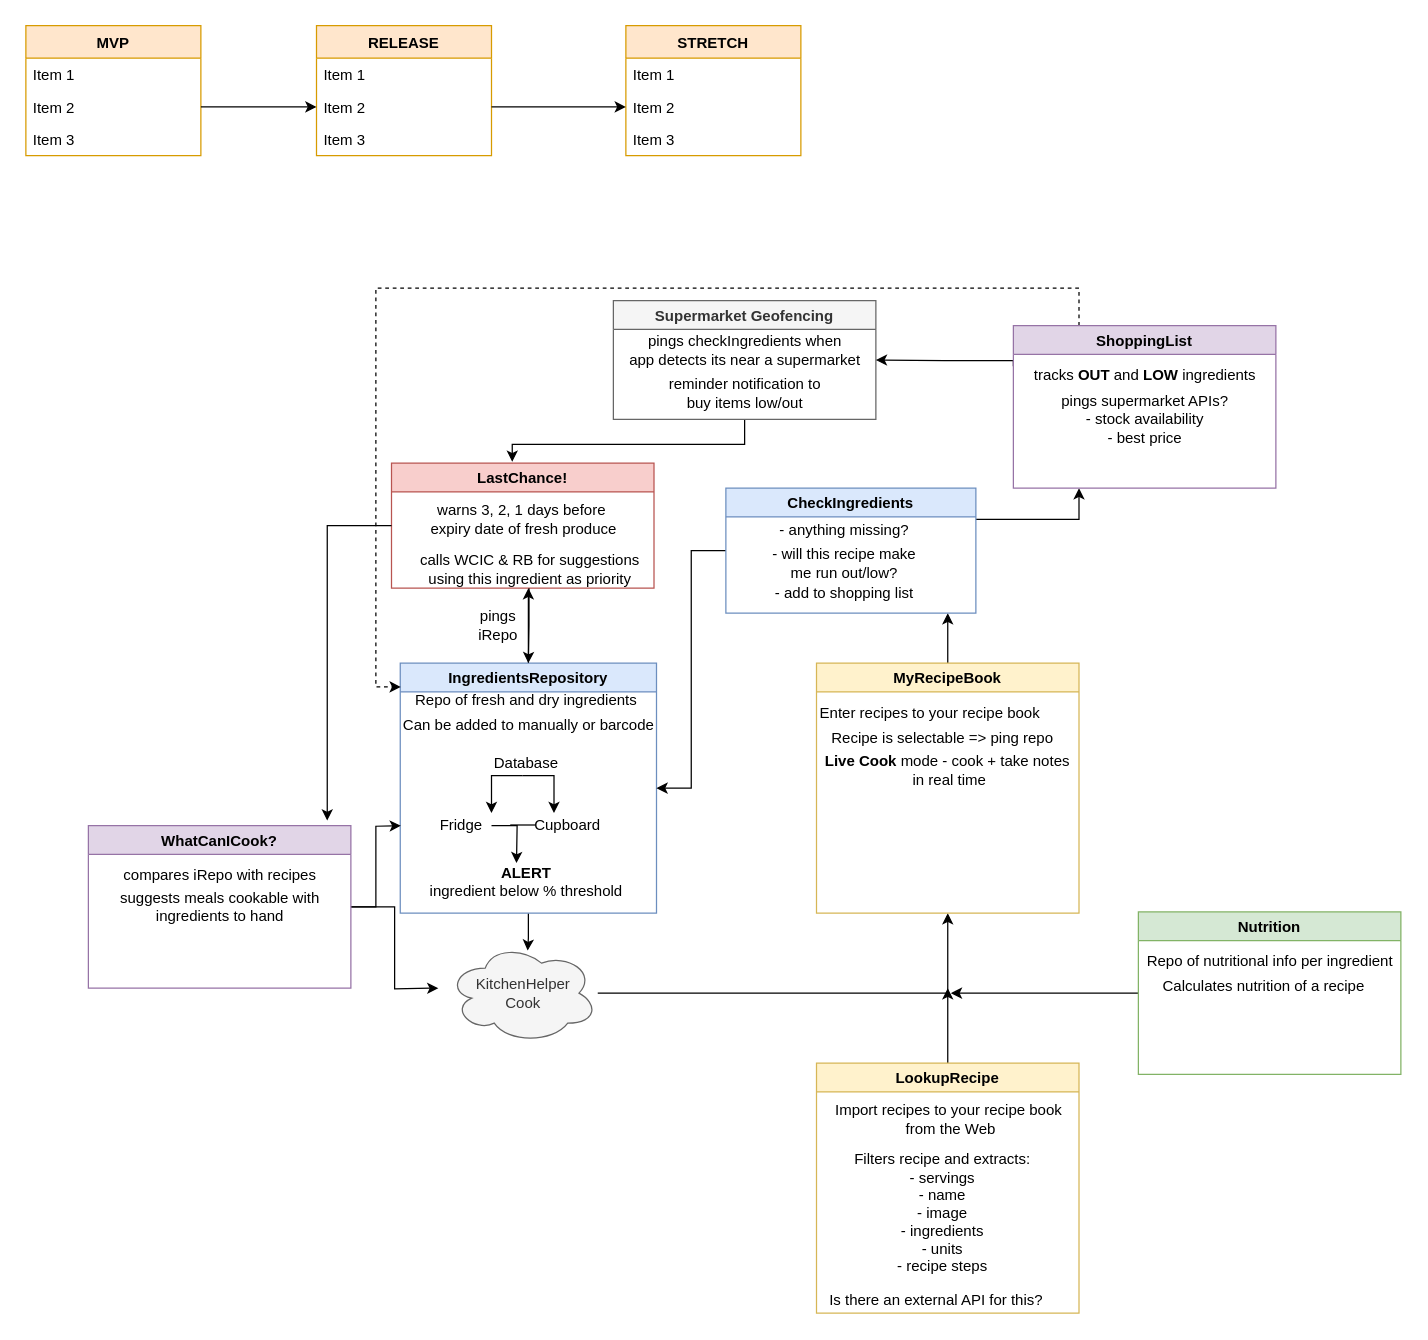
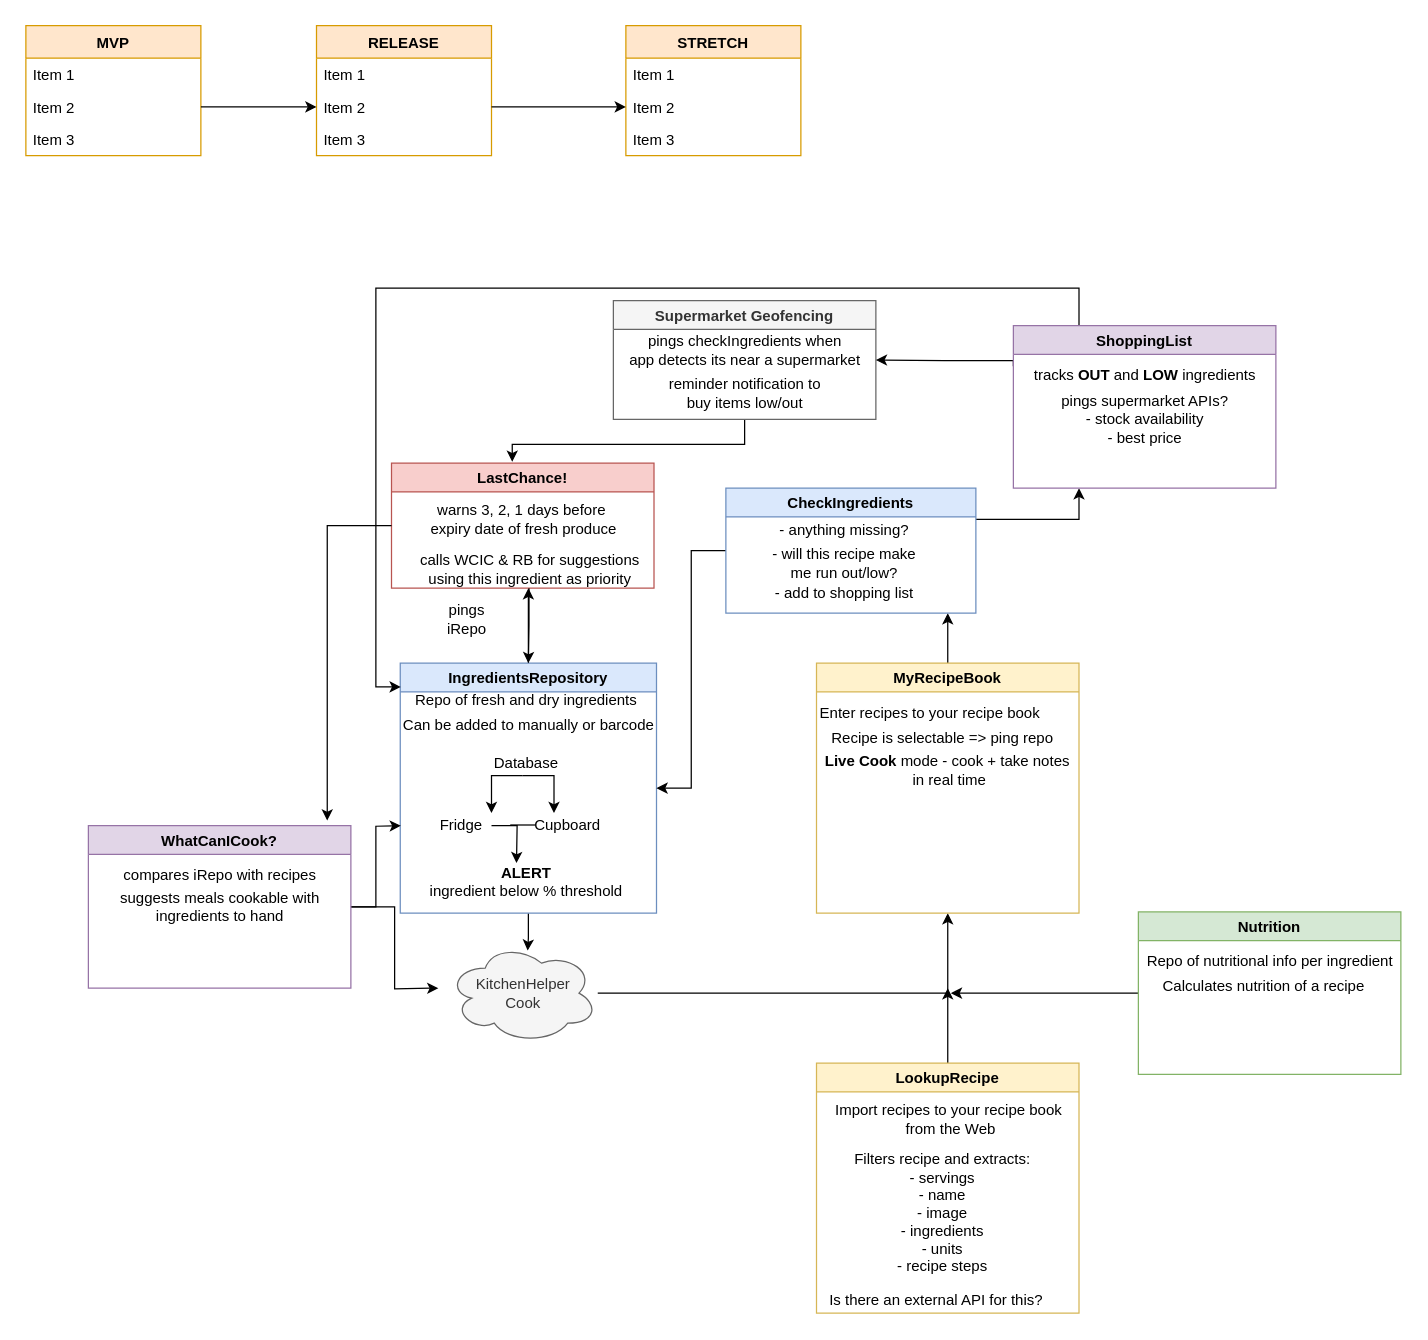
edge "ShoppingList" -> "IngredientsRepository": style dashed -> solid
node "pings iRepo": moved (498, 626) -> (466, 619)
